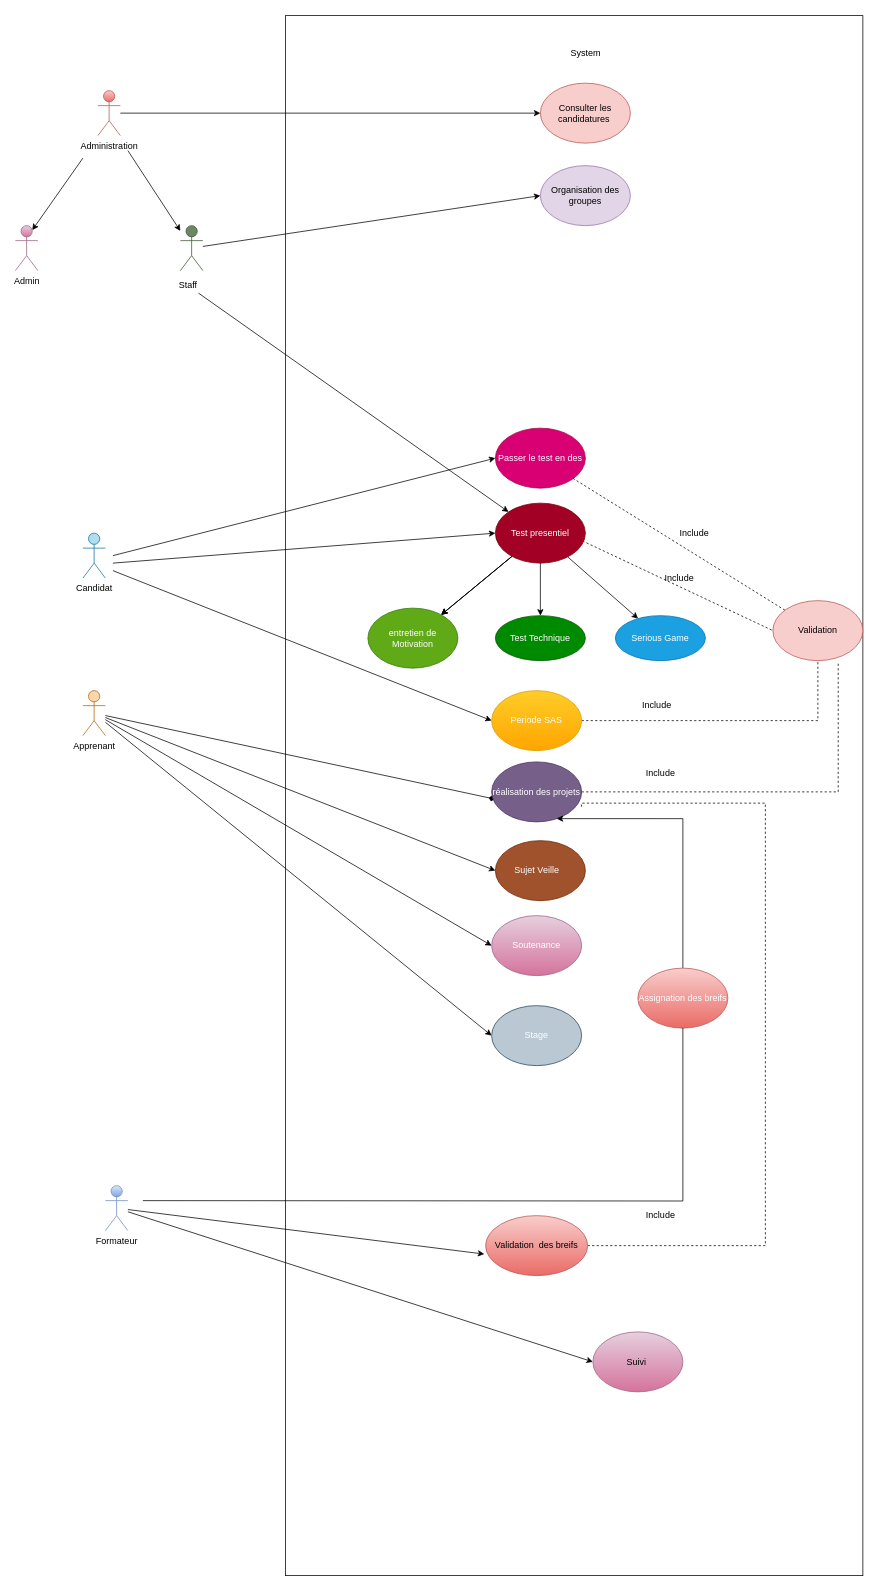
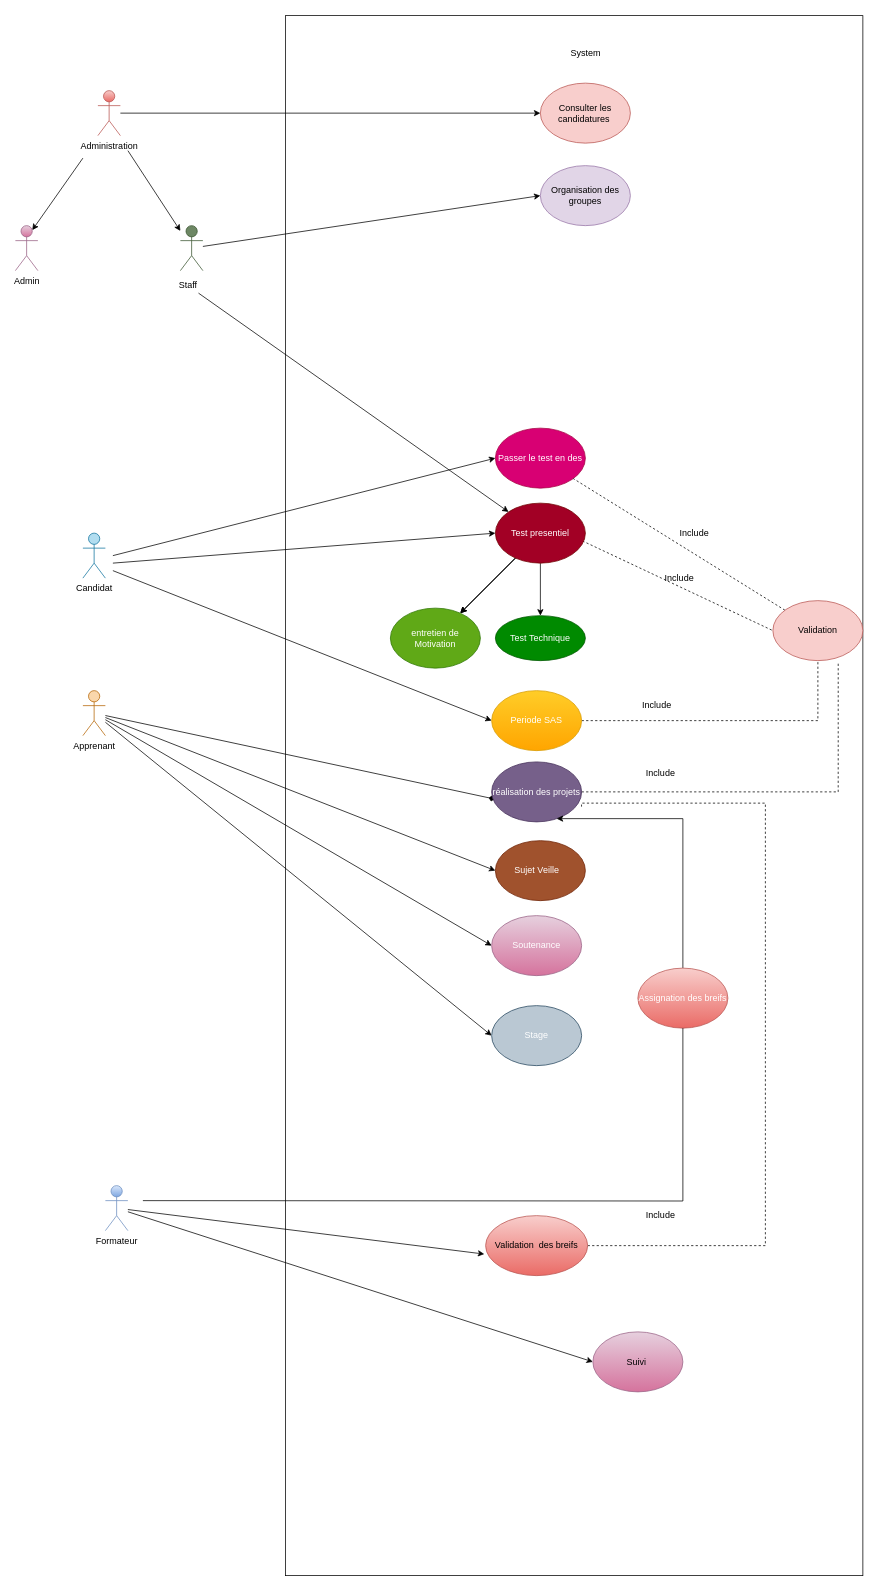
edge "Test presentiel" -> "Serious Game": removed
node "entretien de Motivation": moved (413, 638) -> (435, 638)
node "Serious Game": removed
